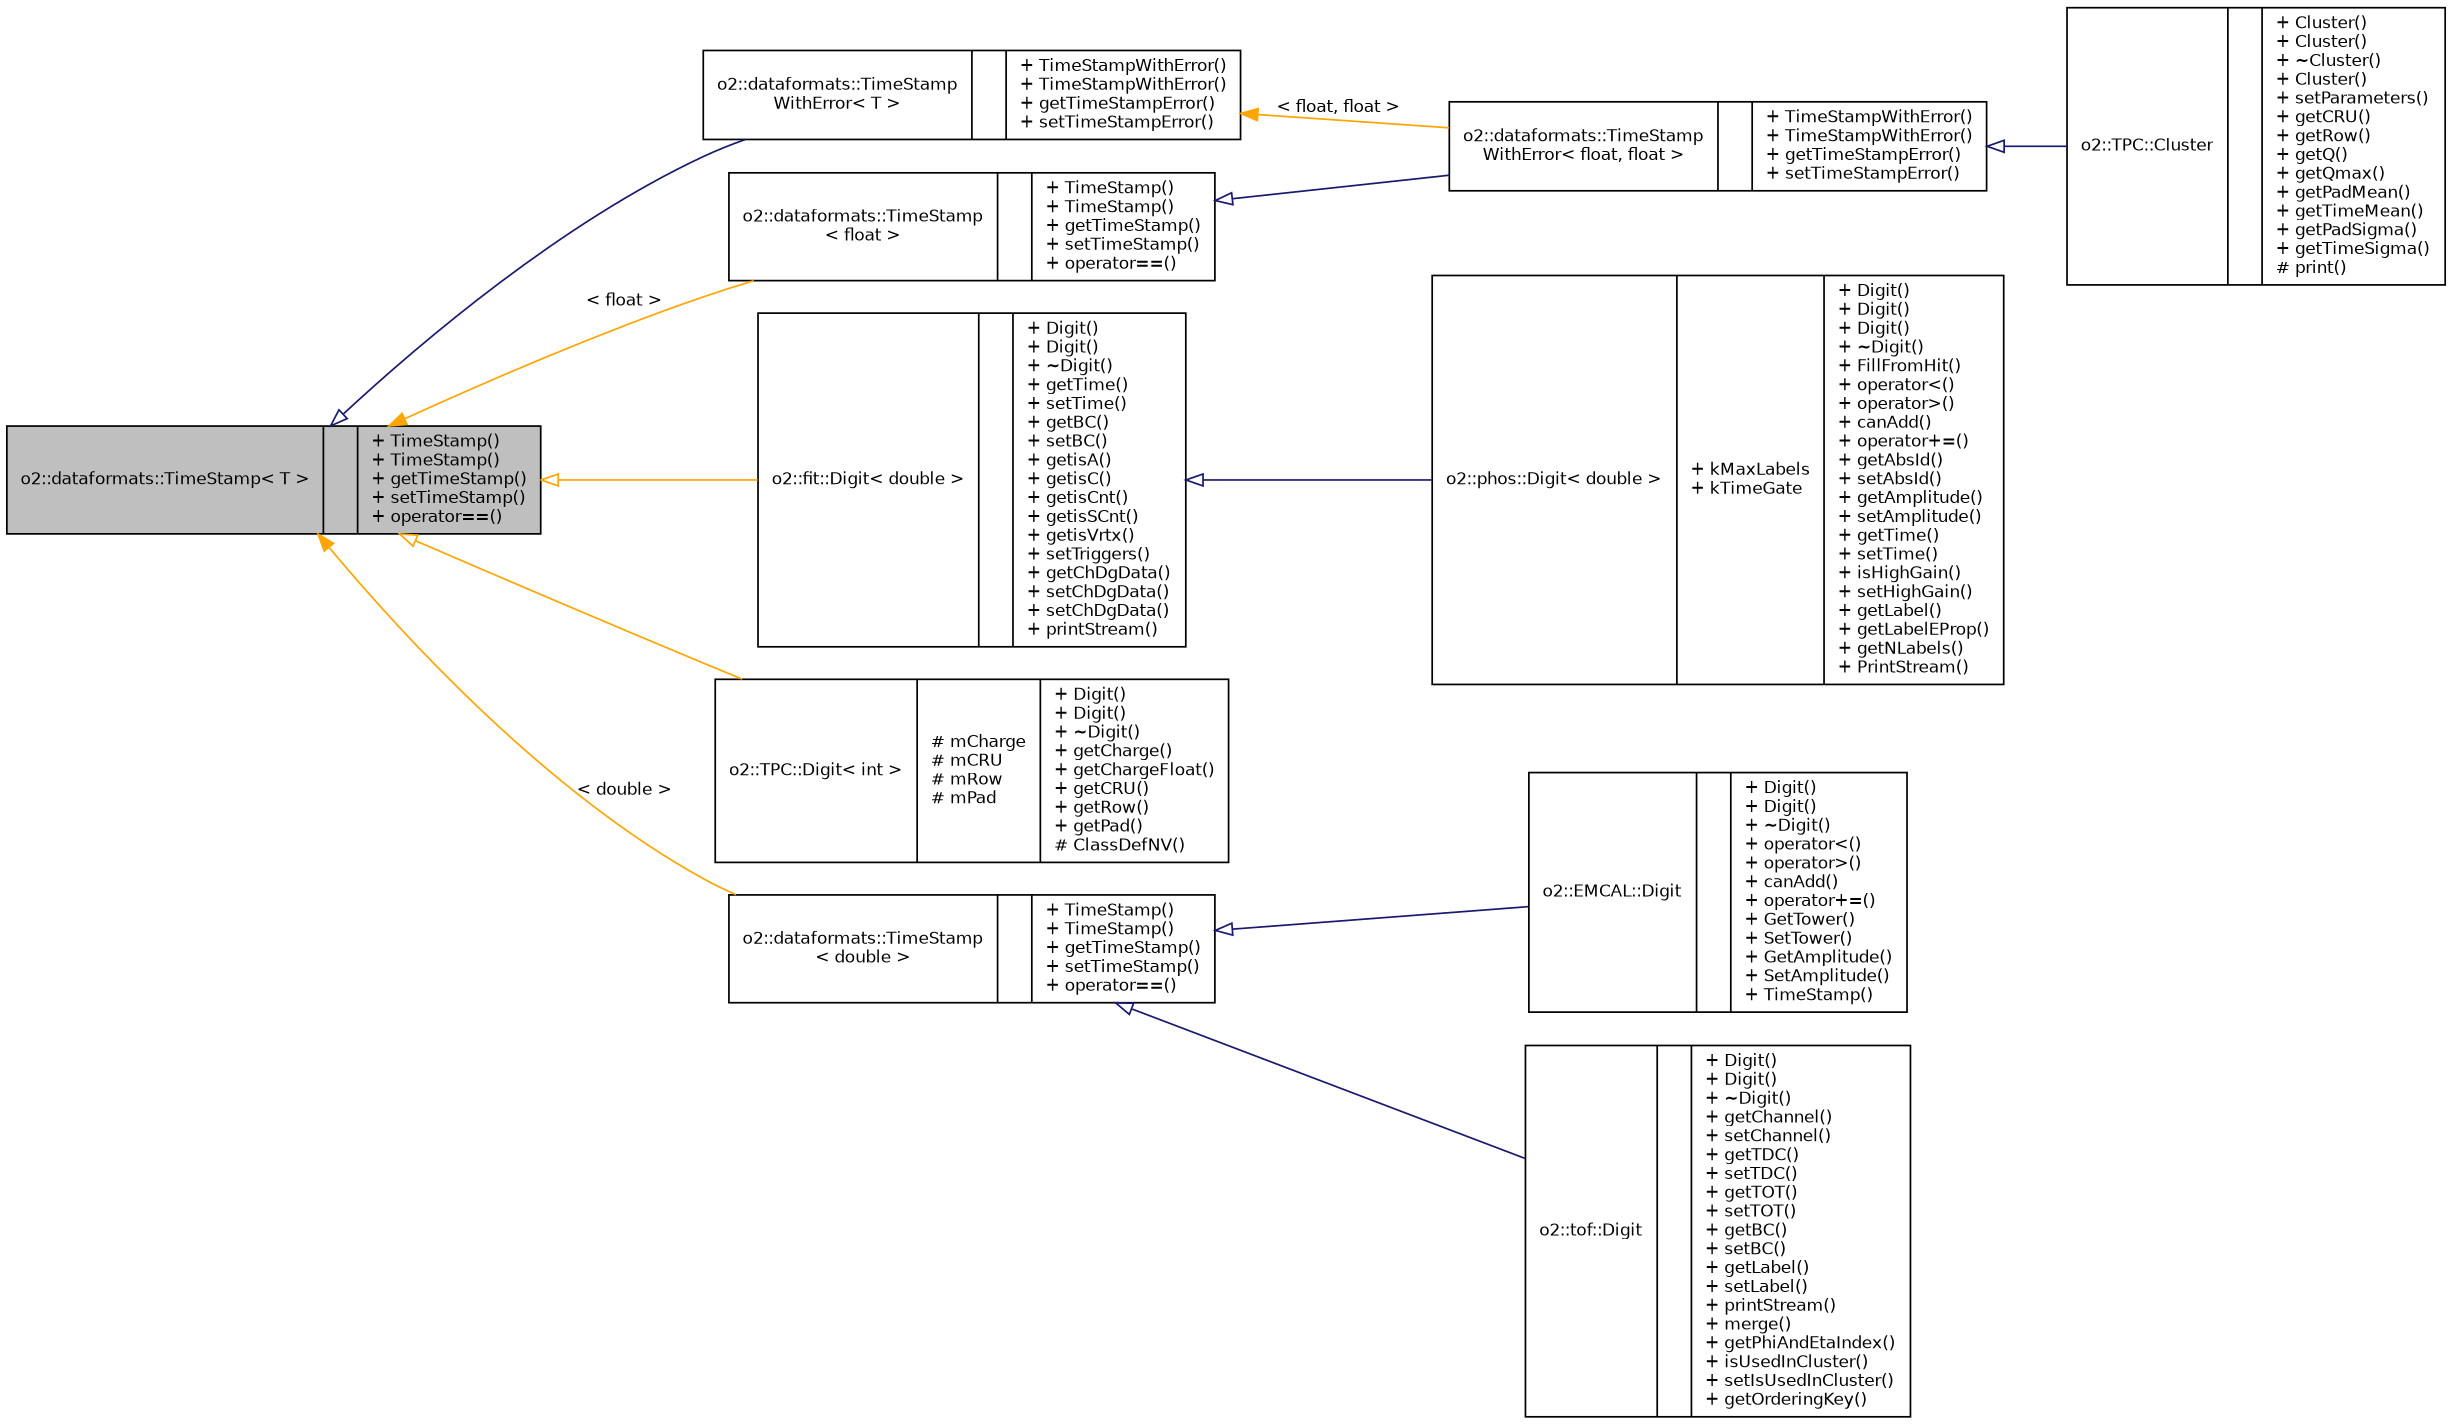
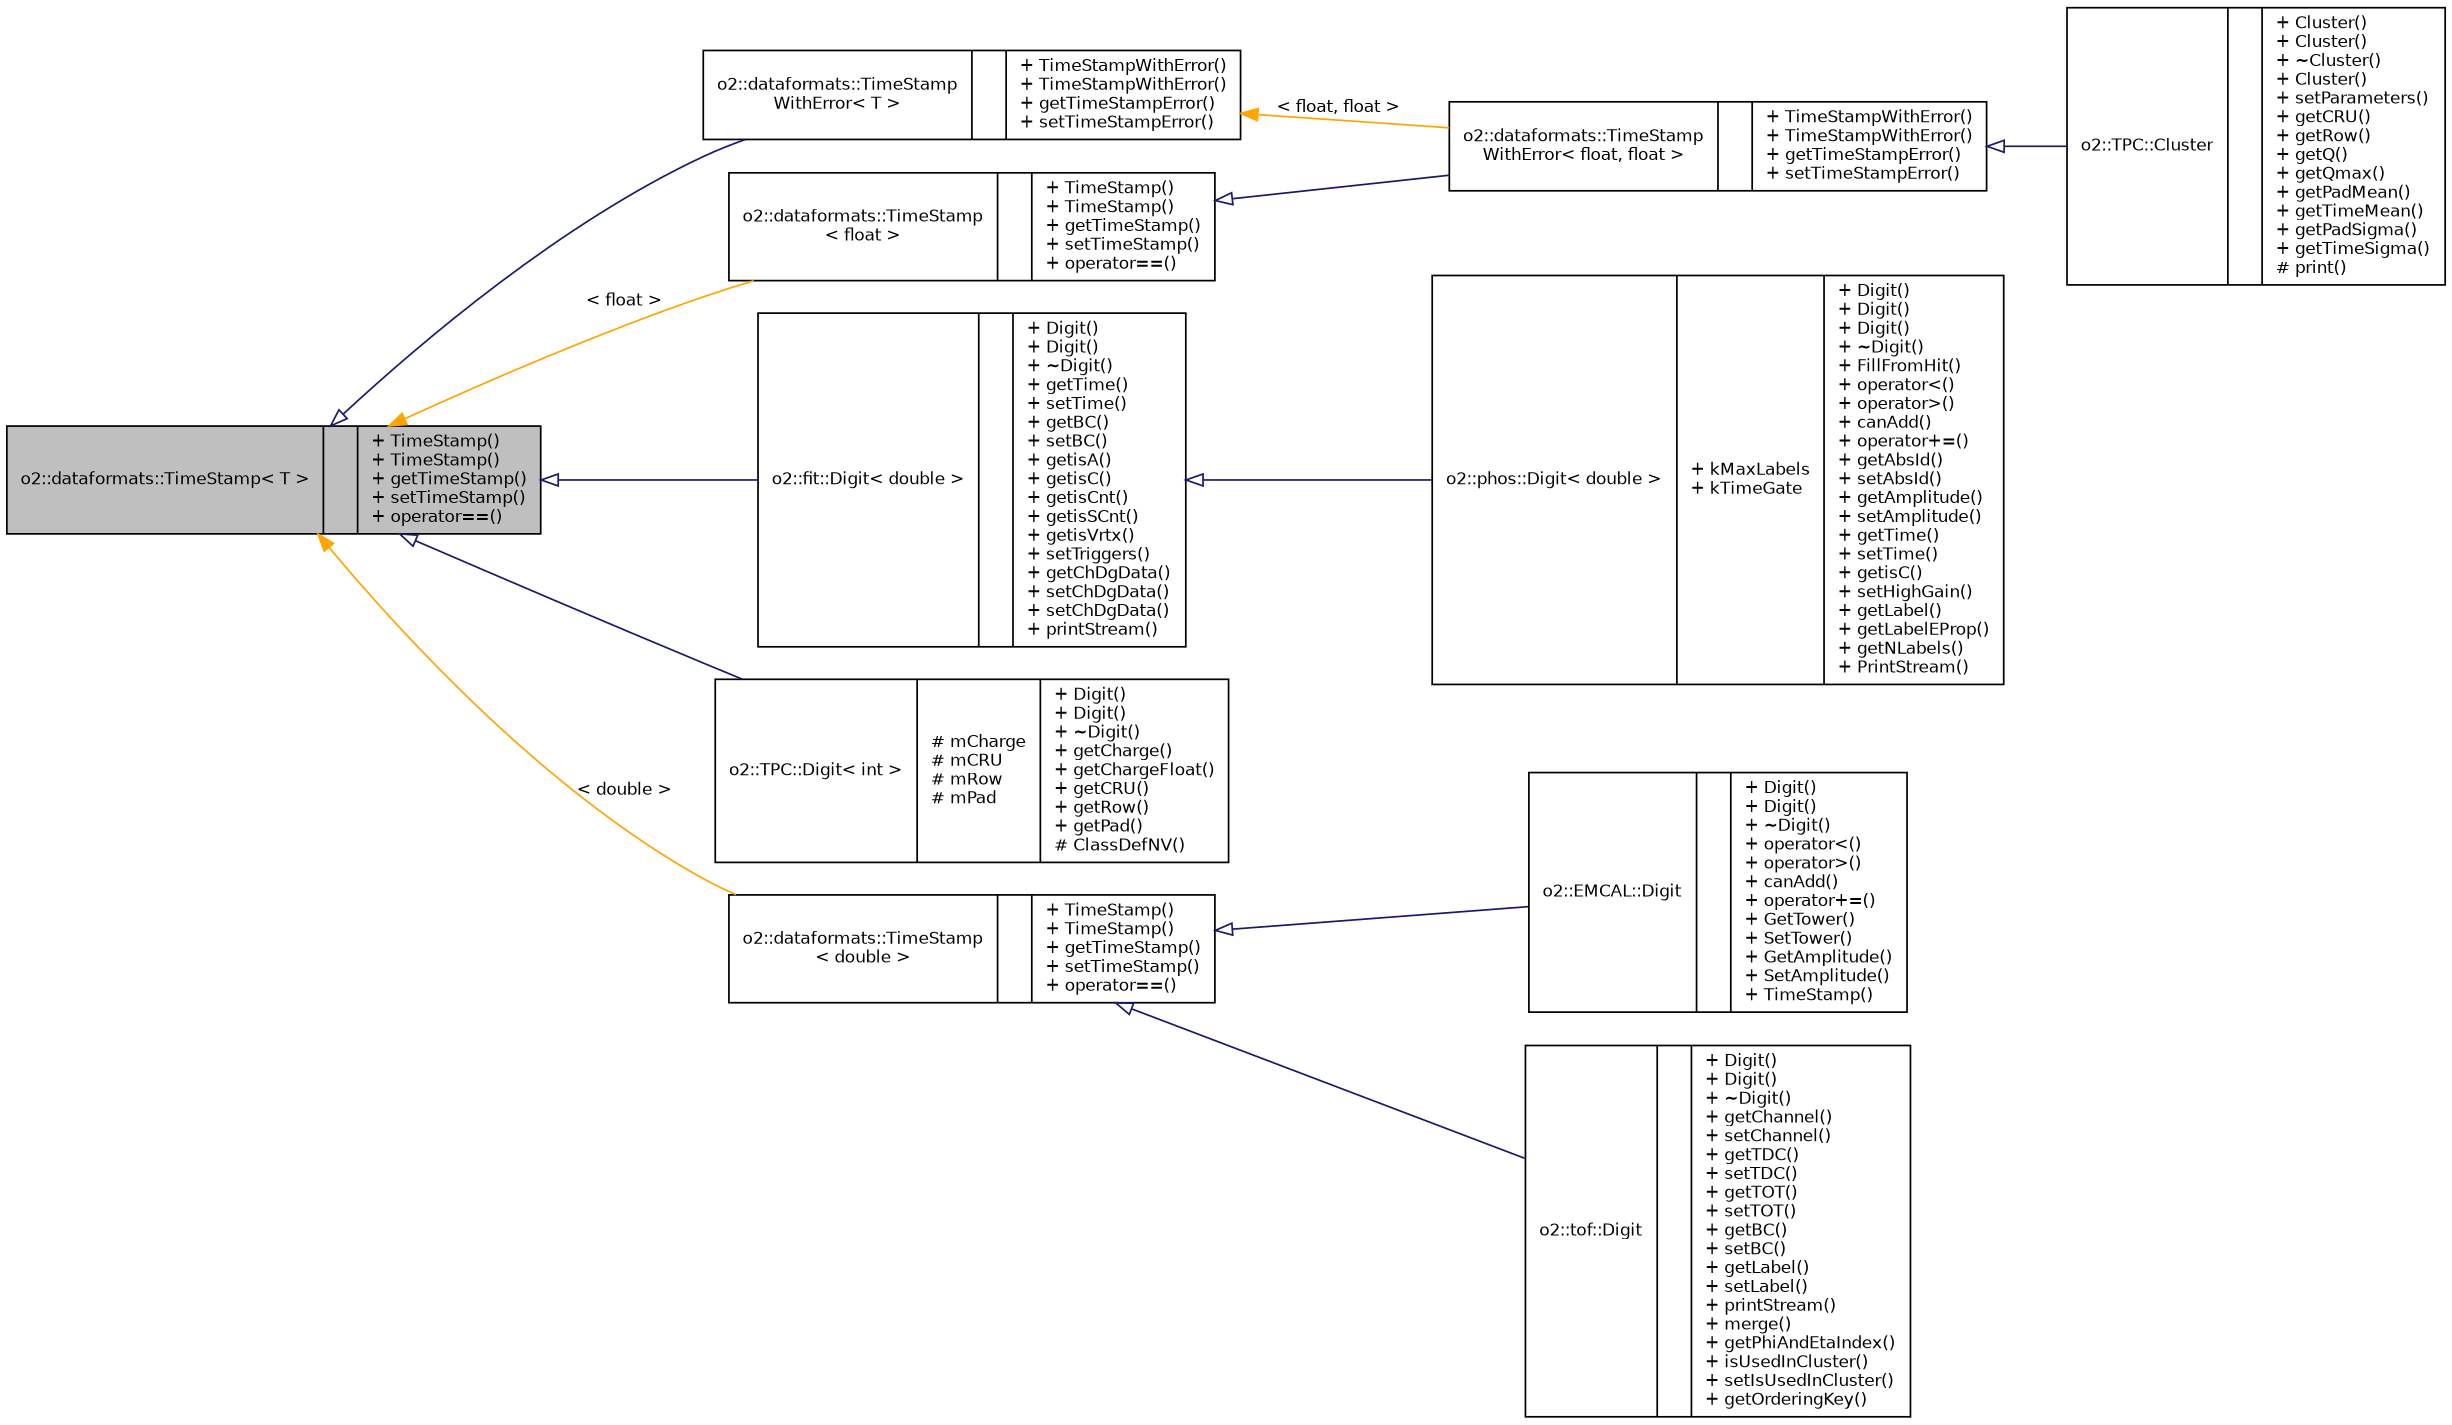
edge "o2::fit::Digit< double >" -> "o2::dataformats::TimeStamp< T >": color orange -> midnightblue
node "o2::phos::Digit< double >": text "+ isHighGain()" -> "+ getisC()"
edge "o2::TPC::Digit< int >" -> "o2::dataformats::TimeStamp< T >": color orange -> midnightblue
